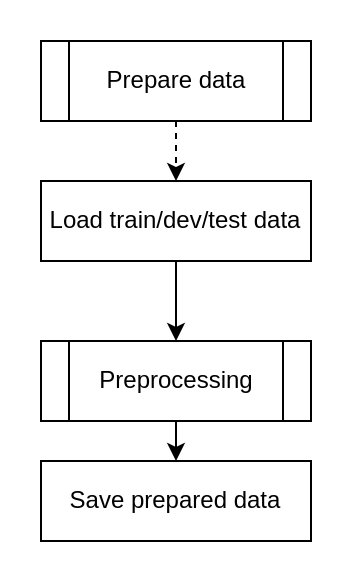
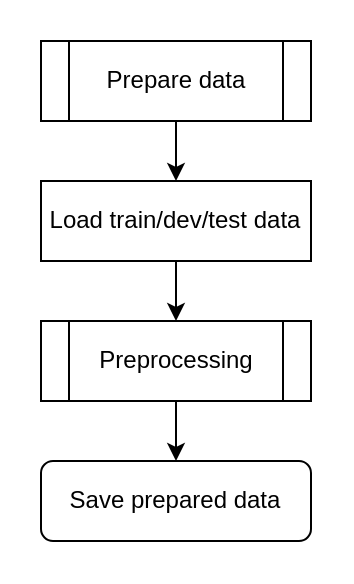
edge "Prepare data" -> "Load train/dev/test data": style dashed -> solid
node "Preprocessing": moved (176, 381) -> (176, 361)
node "Save prepared data": shape rectangle -> rounded rectangle
